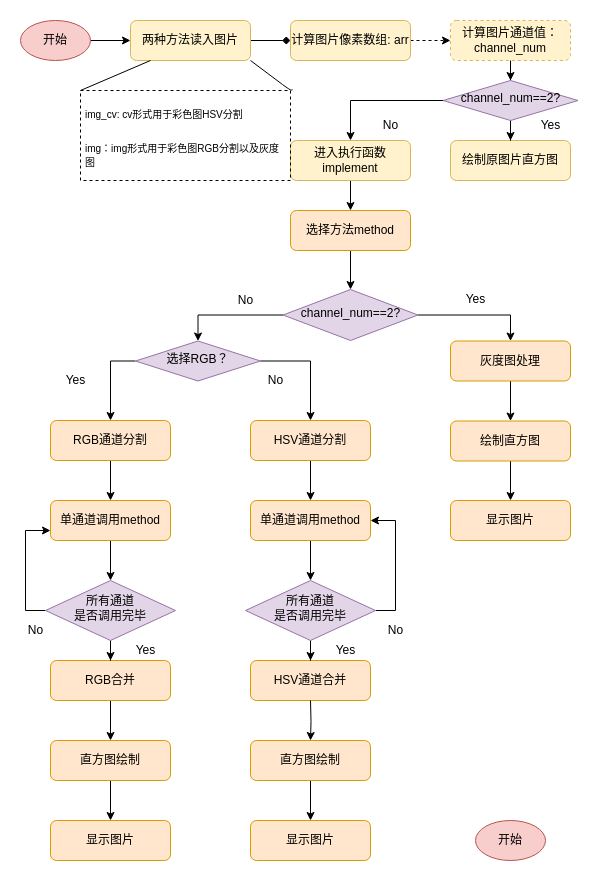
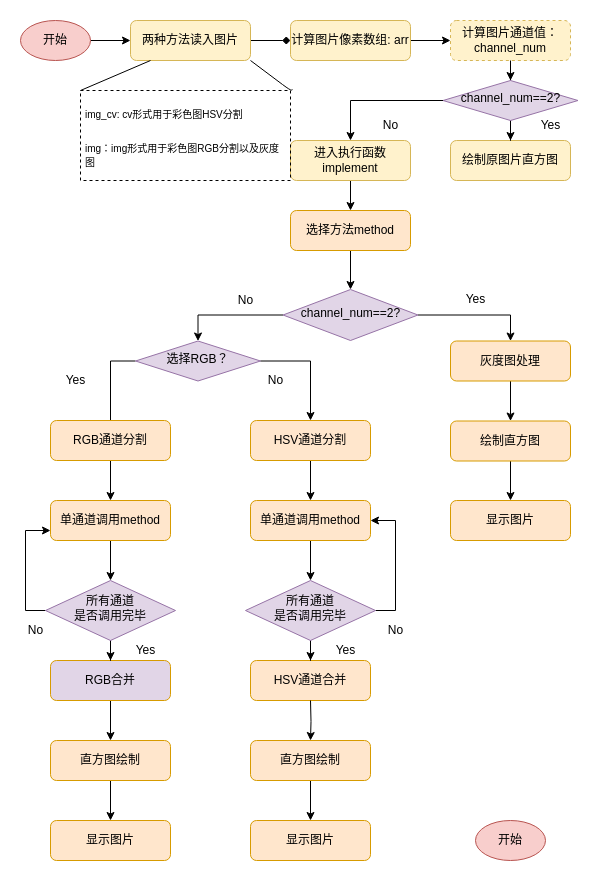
edge "计算图片像素数组: arr" -> "计算图片通道值：channel_num": style dashed -> solid
edge "选择RGB？" -> "RGB通道分割": arrowhead classic -> none
node "RGB合并": fillcolor #ffe6cc -> #e1d5e7
